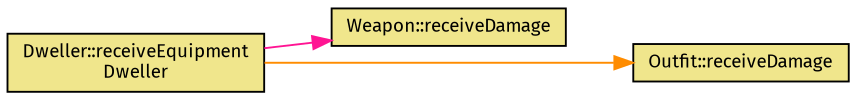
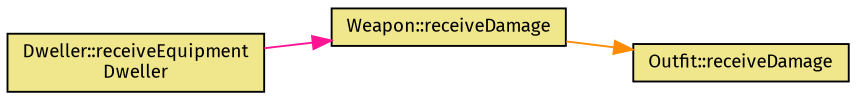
edge "Dweller::receiveEquipment Dweller" -> "Outfit::receiveDamage": now "Weapon::receiveDamage" -> "Outfit::receiveDamage"
